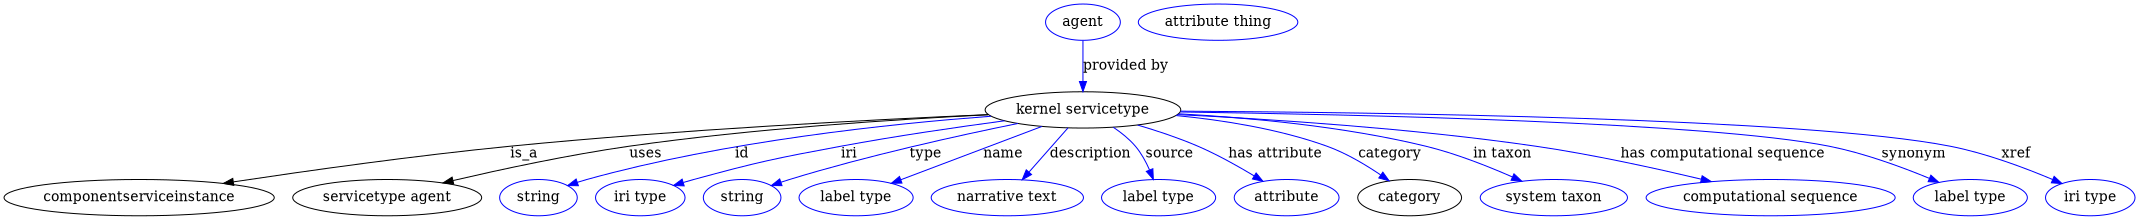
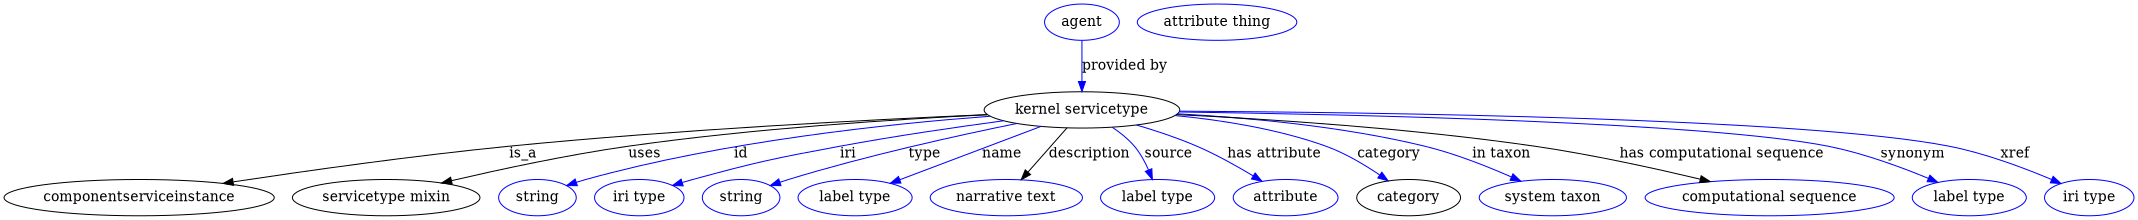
edge "kernel servicetype" -> "computational sequence": color blue -> black
edge "kernel servicetype" -> "narrative text": color blue -> black
node "servicetype agent": label "servicetype agent" -> "servicetype mixin"
